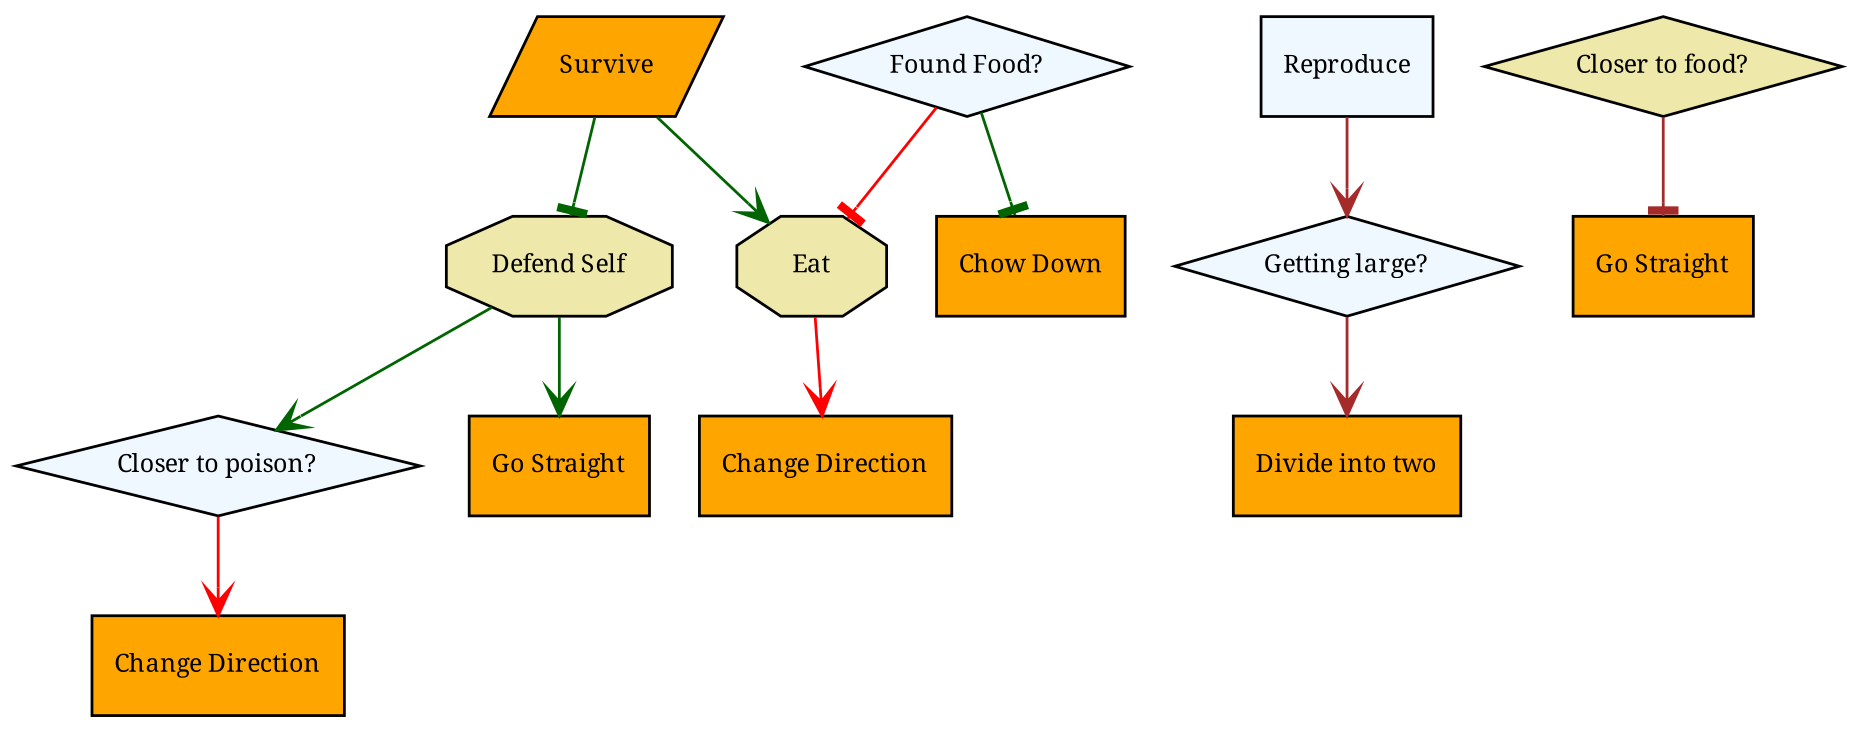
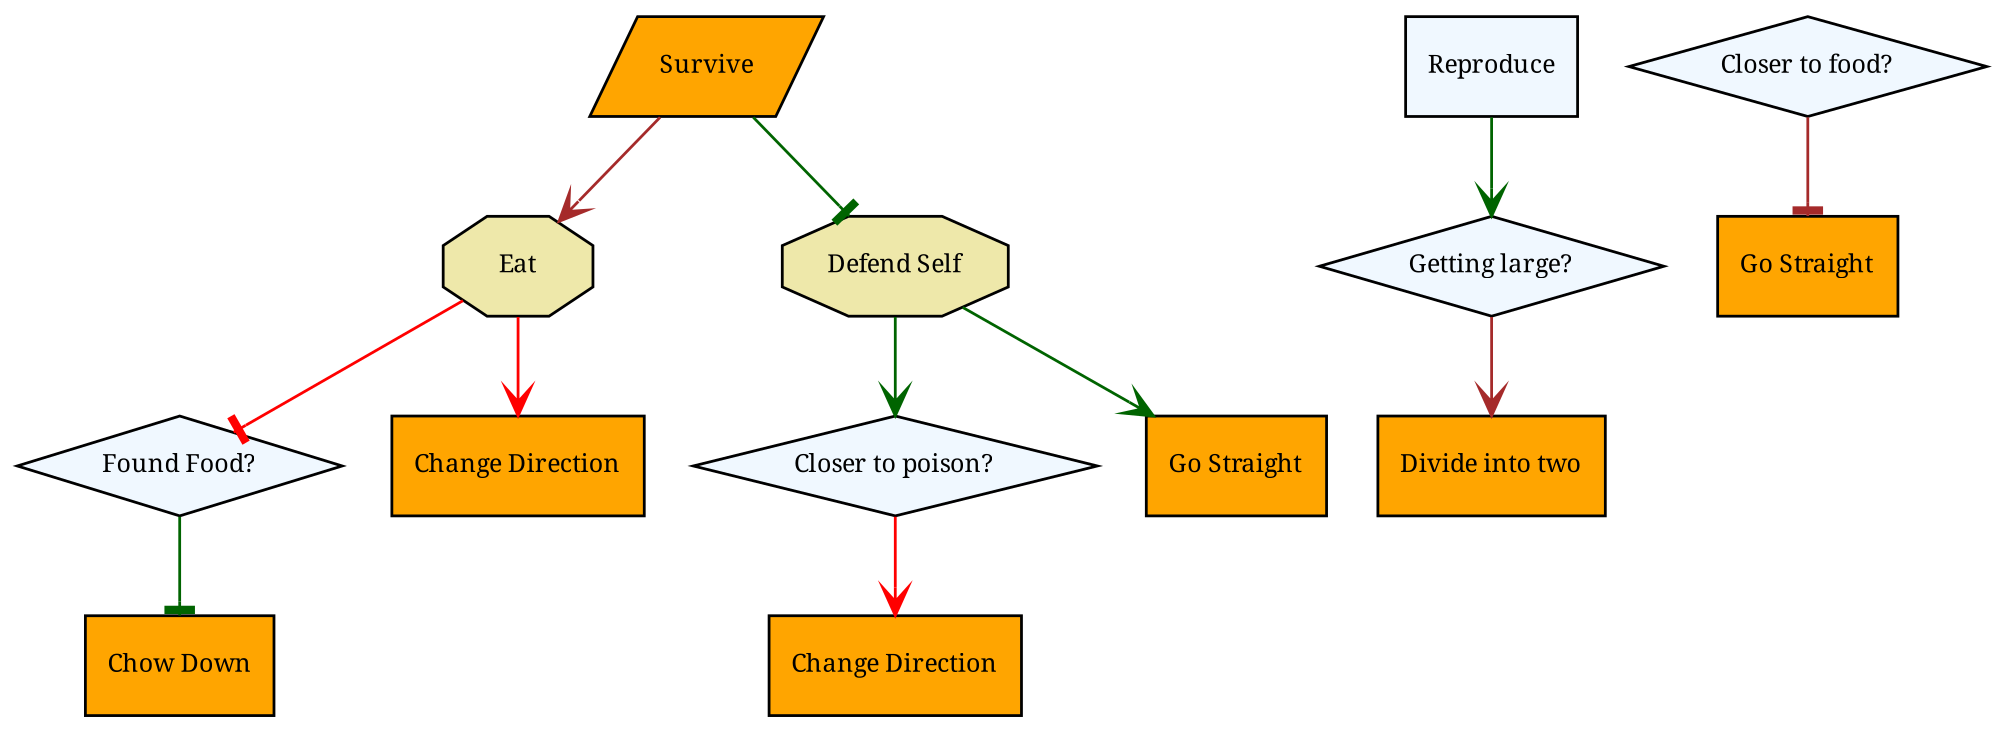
node "Closer to food?": fillcolor palegoldenrod -> aliceblue
edge "Reproduce" -> "Getting large?": color brown -> darkgreen
edge "Found Food?" -> "Eat": reversed
edge "Survive" -> "Eat": color darkgreen -> brown
